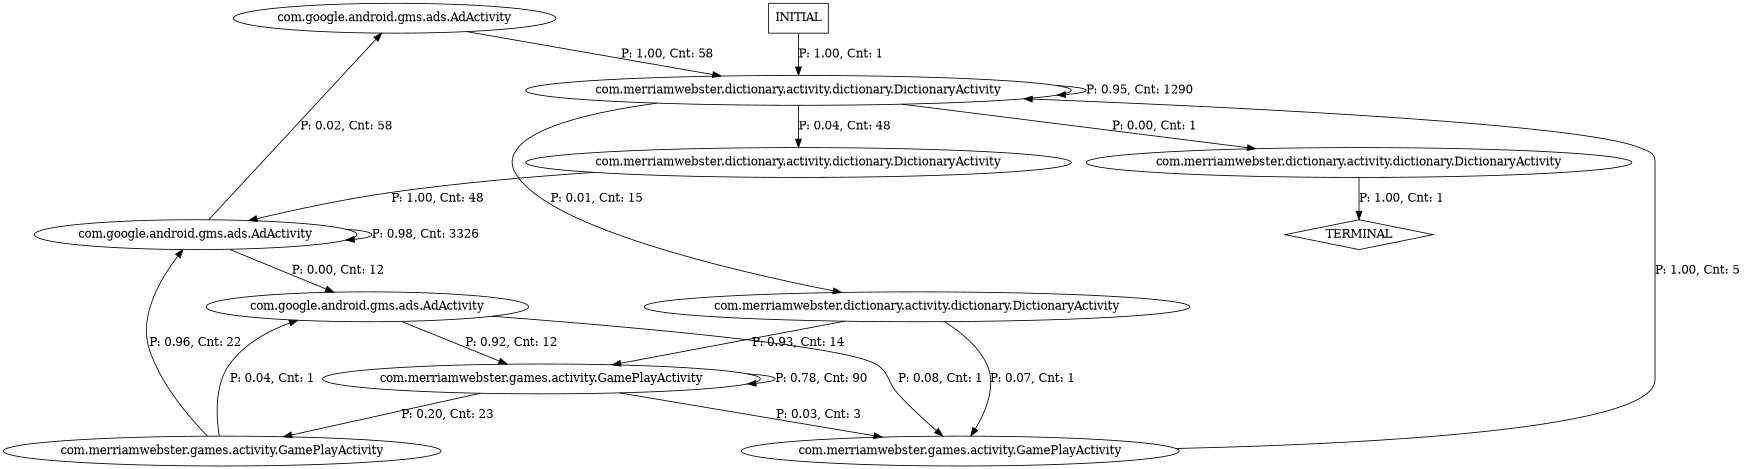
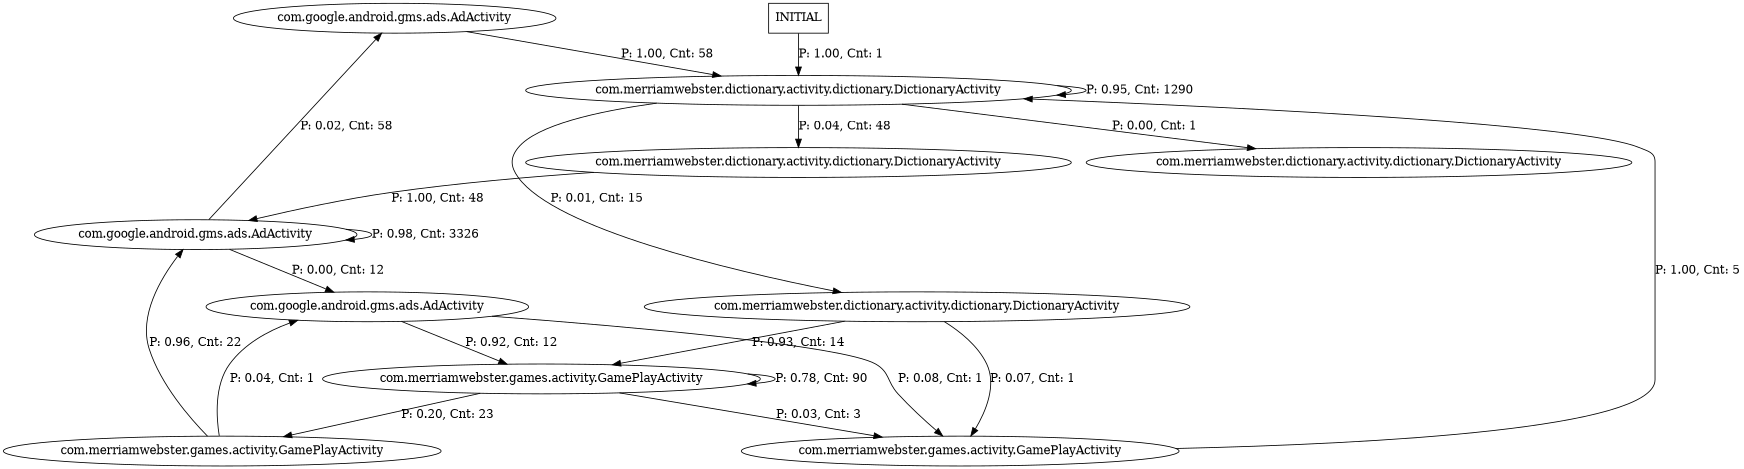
node "TERMINAL": removed
